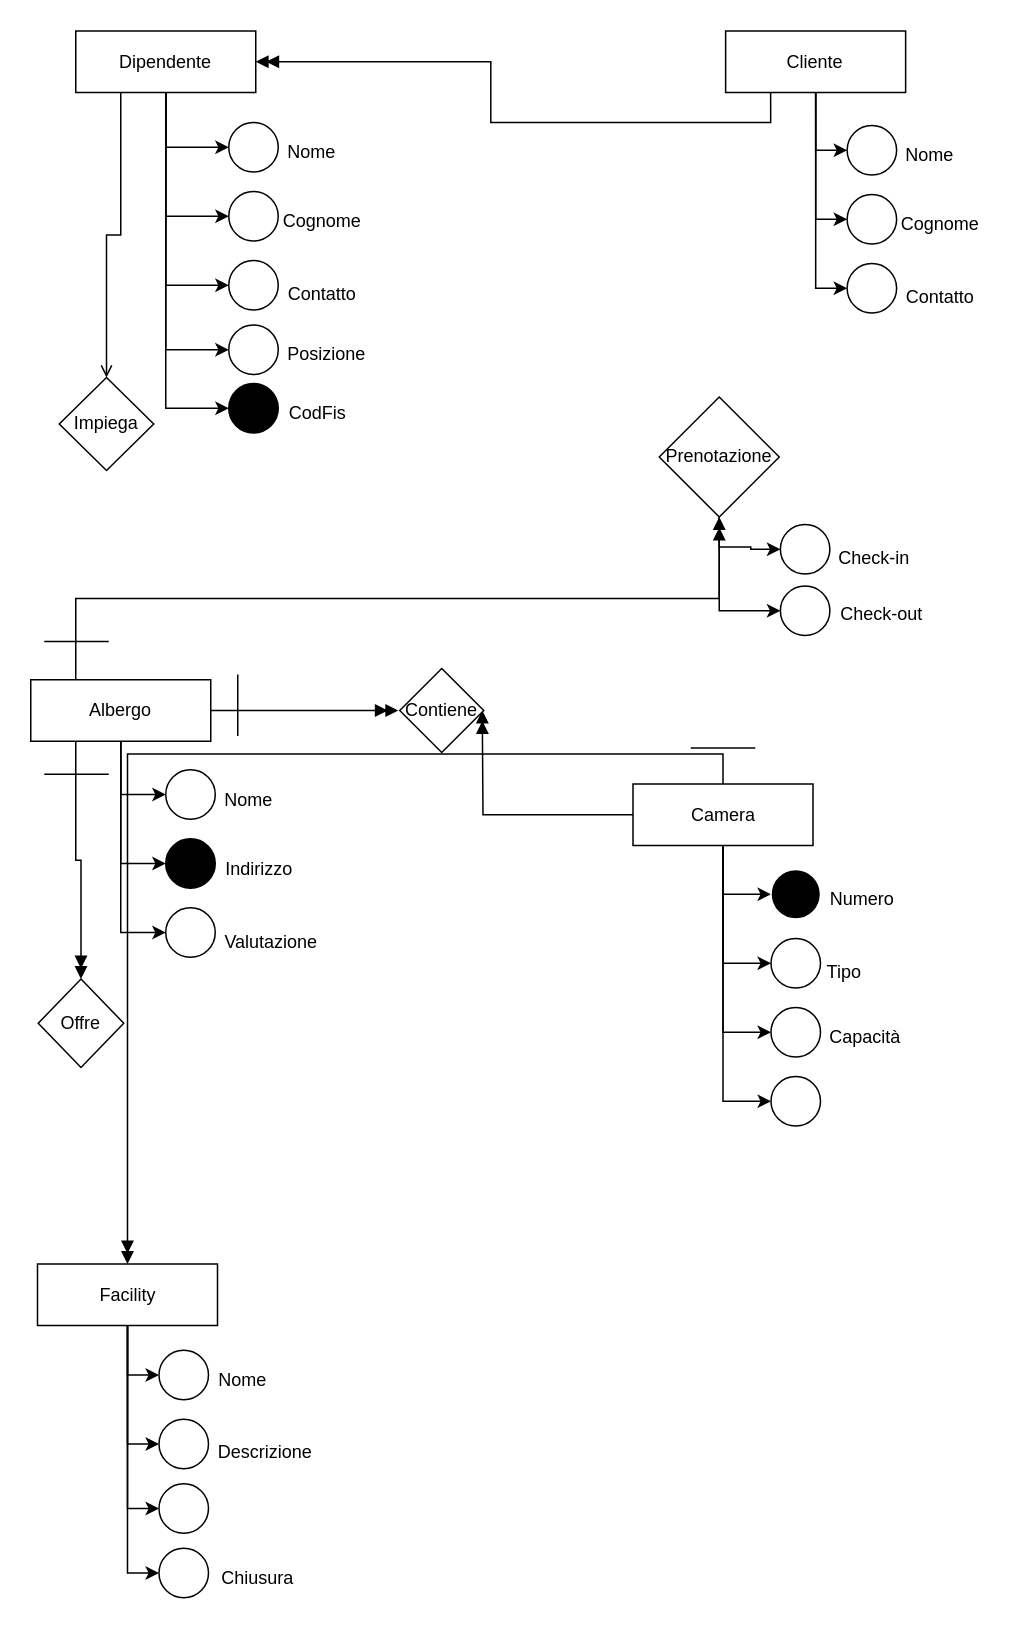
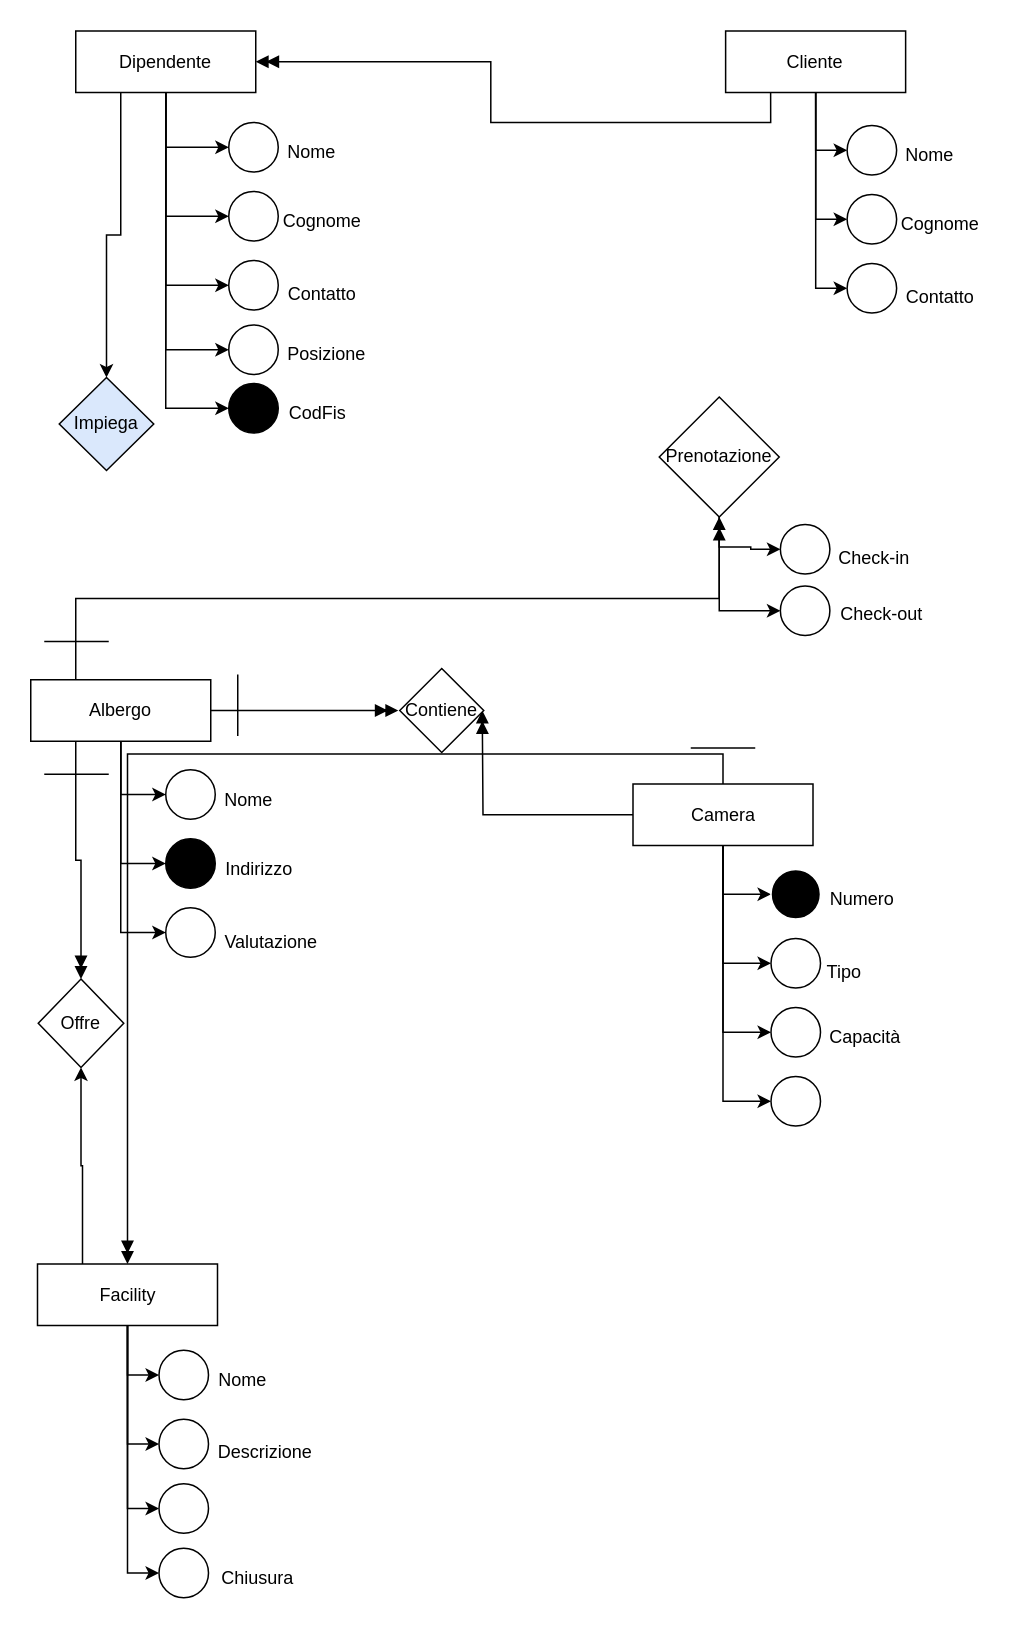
edge "Dipendente" -> "Impiega": arrowhead open -> classic
node "Impiega": fillcolor #ffffff -> #dae8fc
edge "Facility" -> "Offre": added
